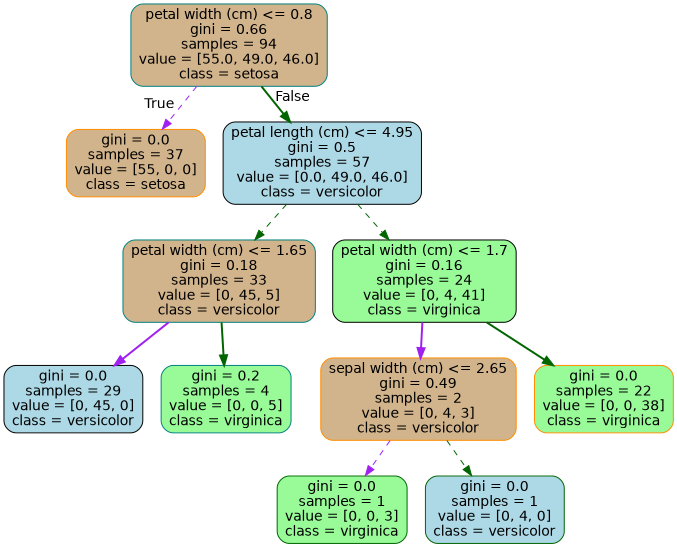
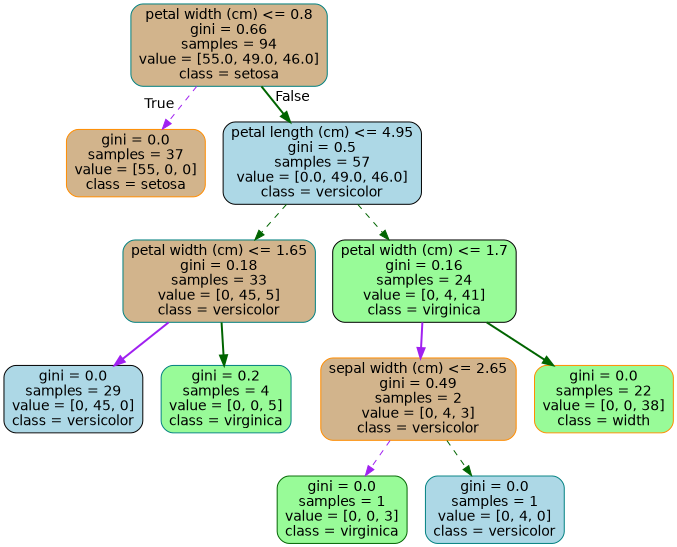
node "gini = 0.0 samples = 22 value = [0, 0, 38] class = virginica": label "gini = 0.0 samples = 22 value = [0, 0, 38] class = virginica" -> "gini = 0.0 samples = 22 value = [0, 0, 38] class = width"
node "gini = 0.0 samples = 1 value = [0, 4, 0] class = versicolor": color darkgreen -> teal
